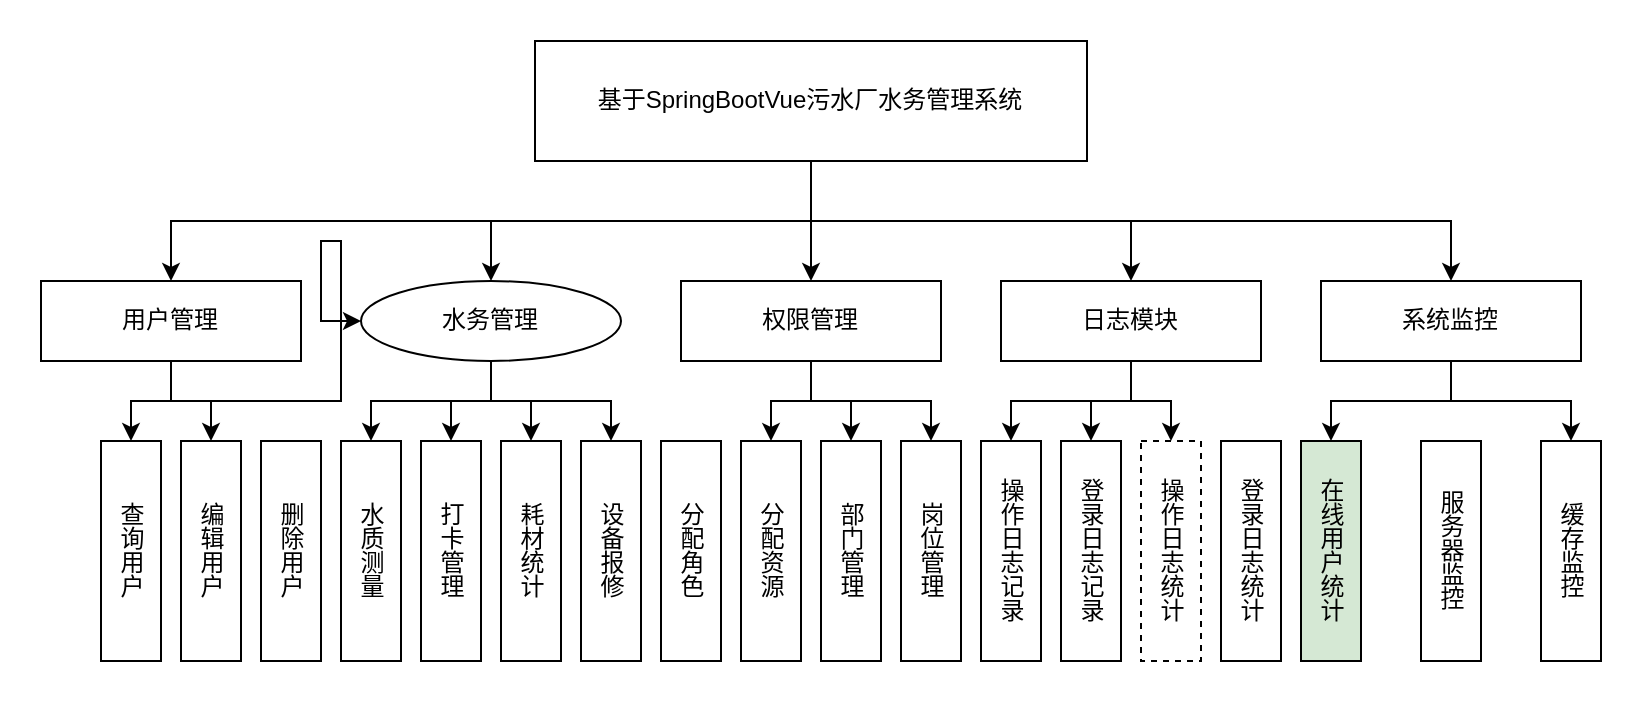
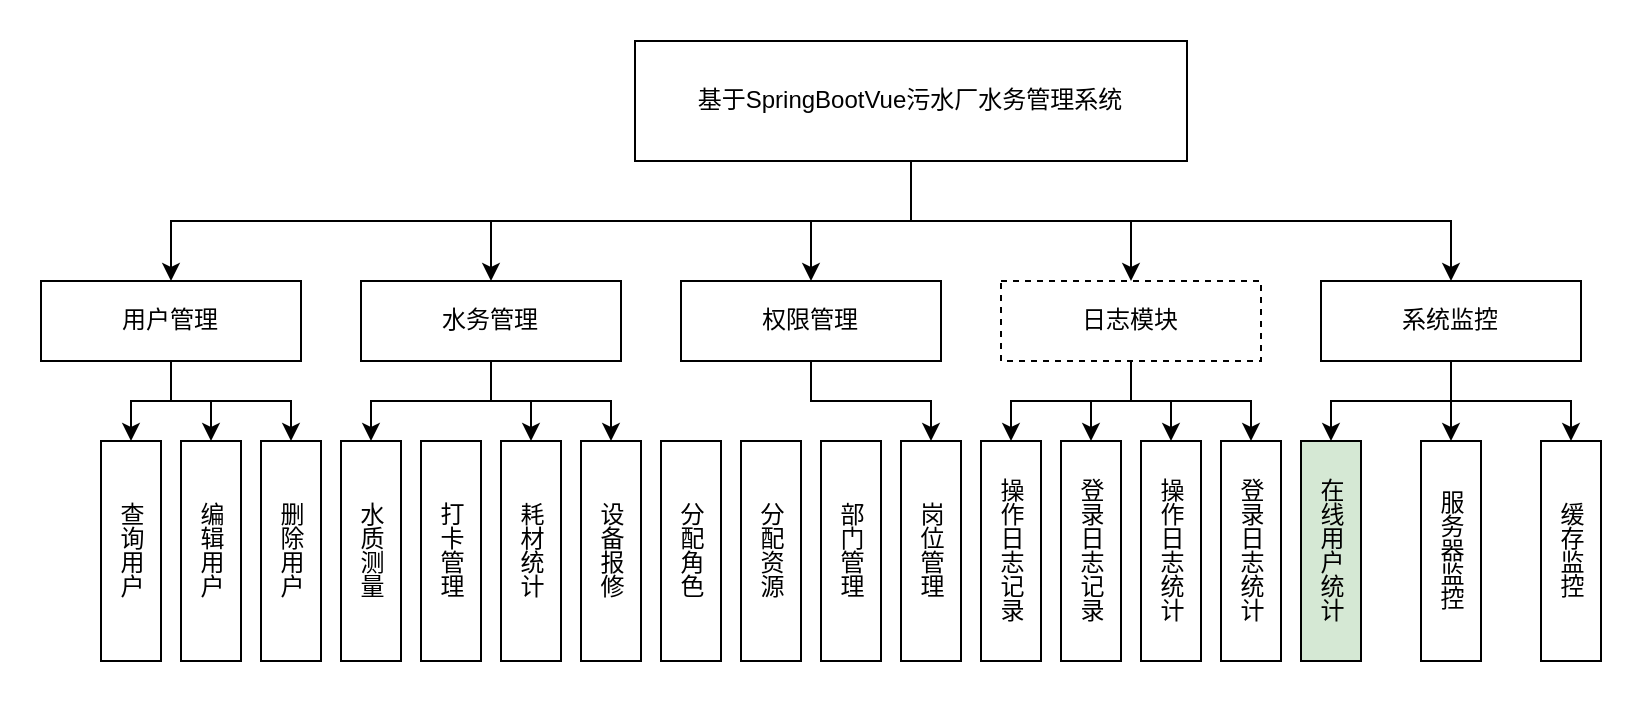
node "基于SpringBootVue污水厂水务管理系统": moved (811, 101) -> (911, 101)
edge "用户管理" -> "水务管理": now "用户管理" -> "删除用户"
node "水务管理": shape ellipse -> rectangle
node "日志模块": style solid -> dashed
edge "权限管理" -> "分配资源": removed
edge "日志模块" -> "登录日志统计": added
edge "水务管理" -> "打卡管理": removed
edge "权限管理" -> "部门管理": removed
edge "系统监控" -> "服务器监控": added
node "操作日志统计": style dashed -> solid
